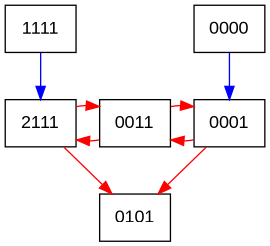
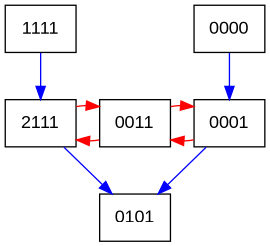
edge "2111" -> "0101": color red -> blue
edge "0001" -> "0101": color red -> blue
